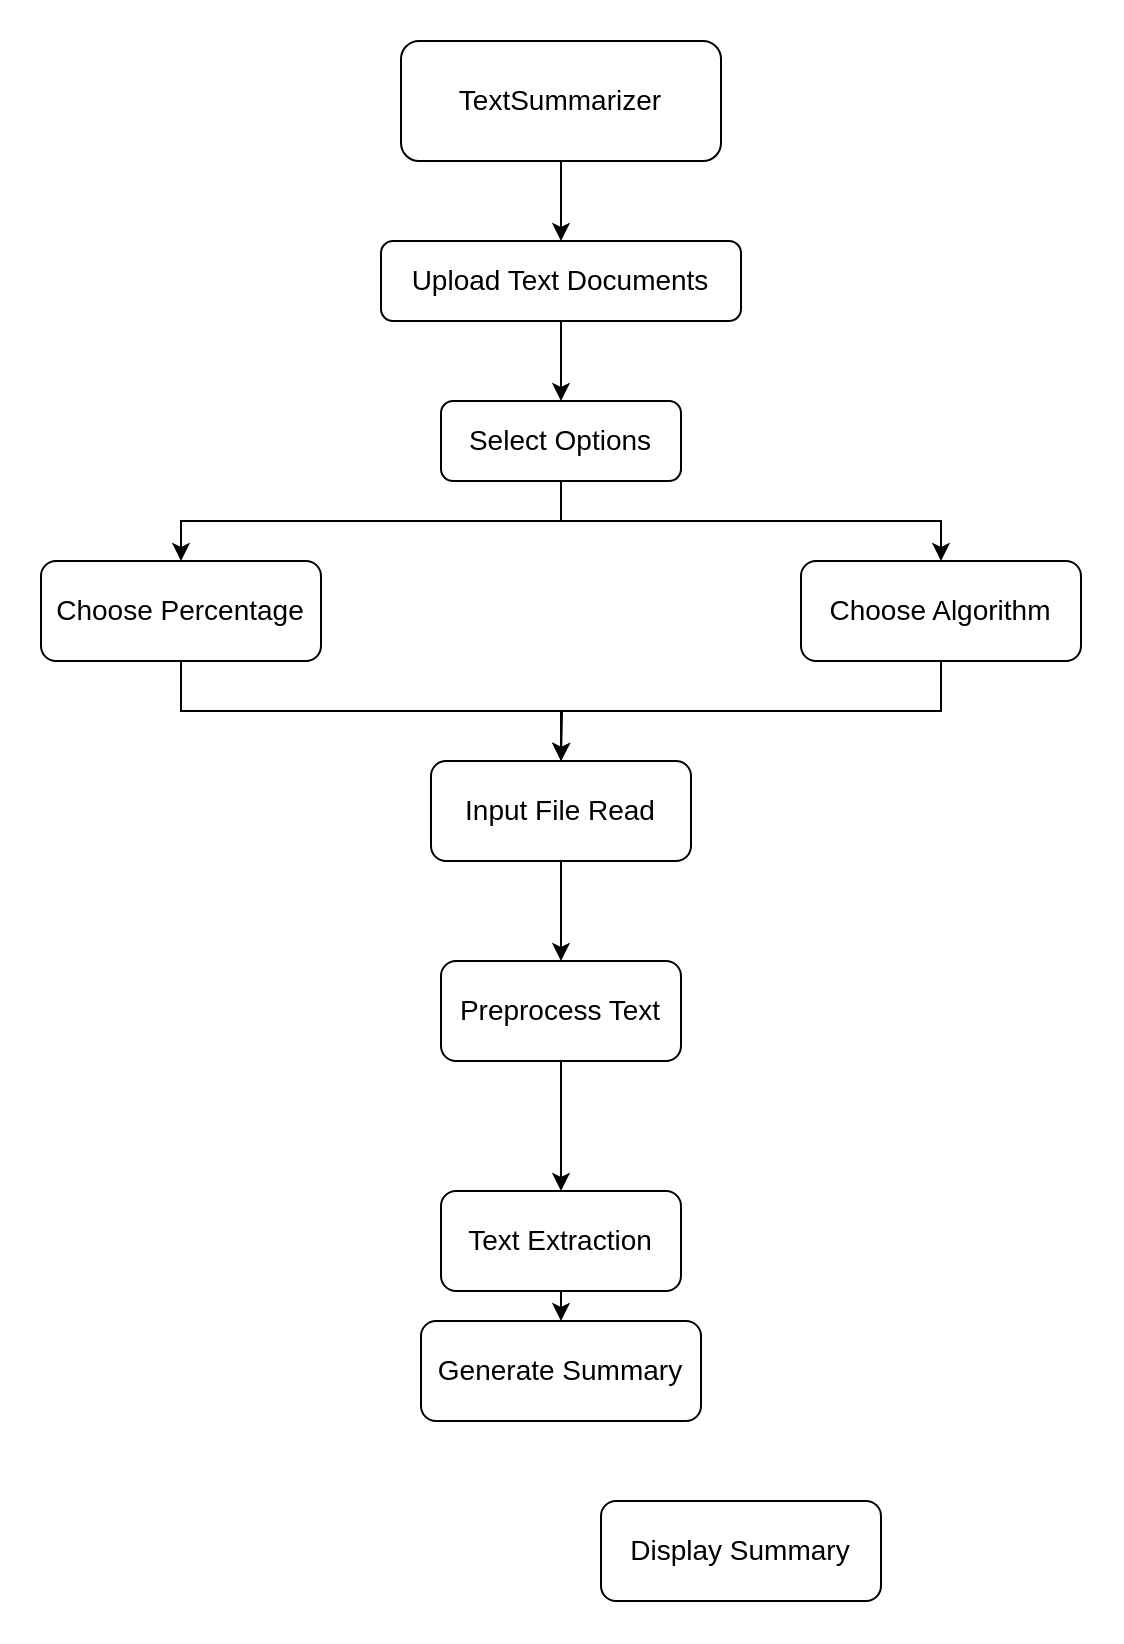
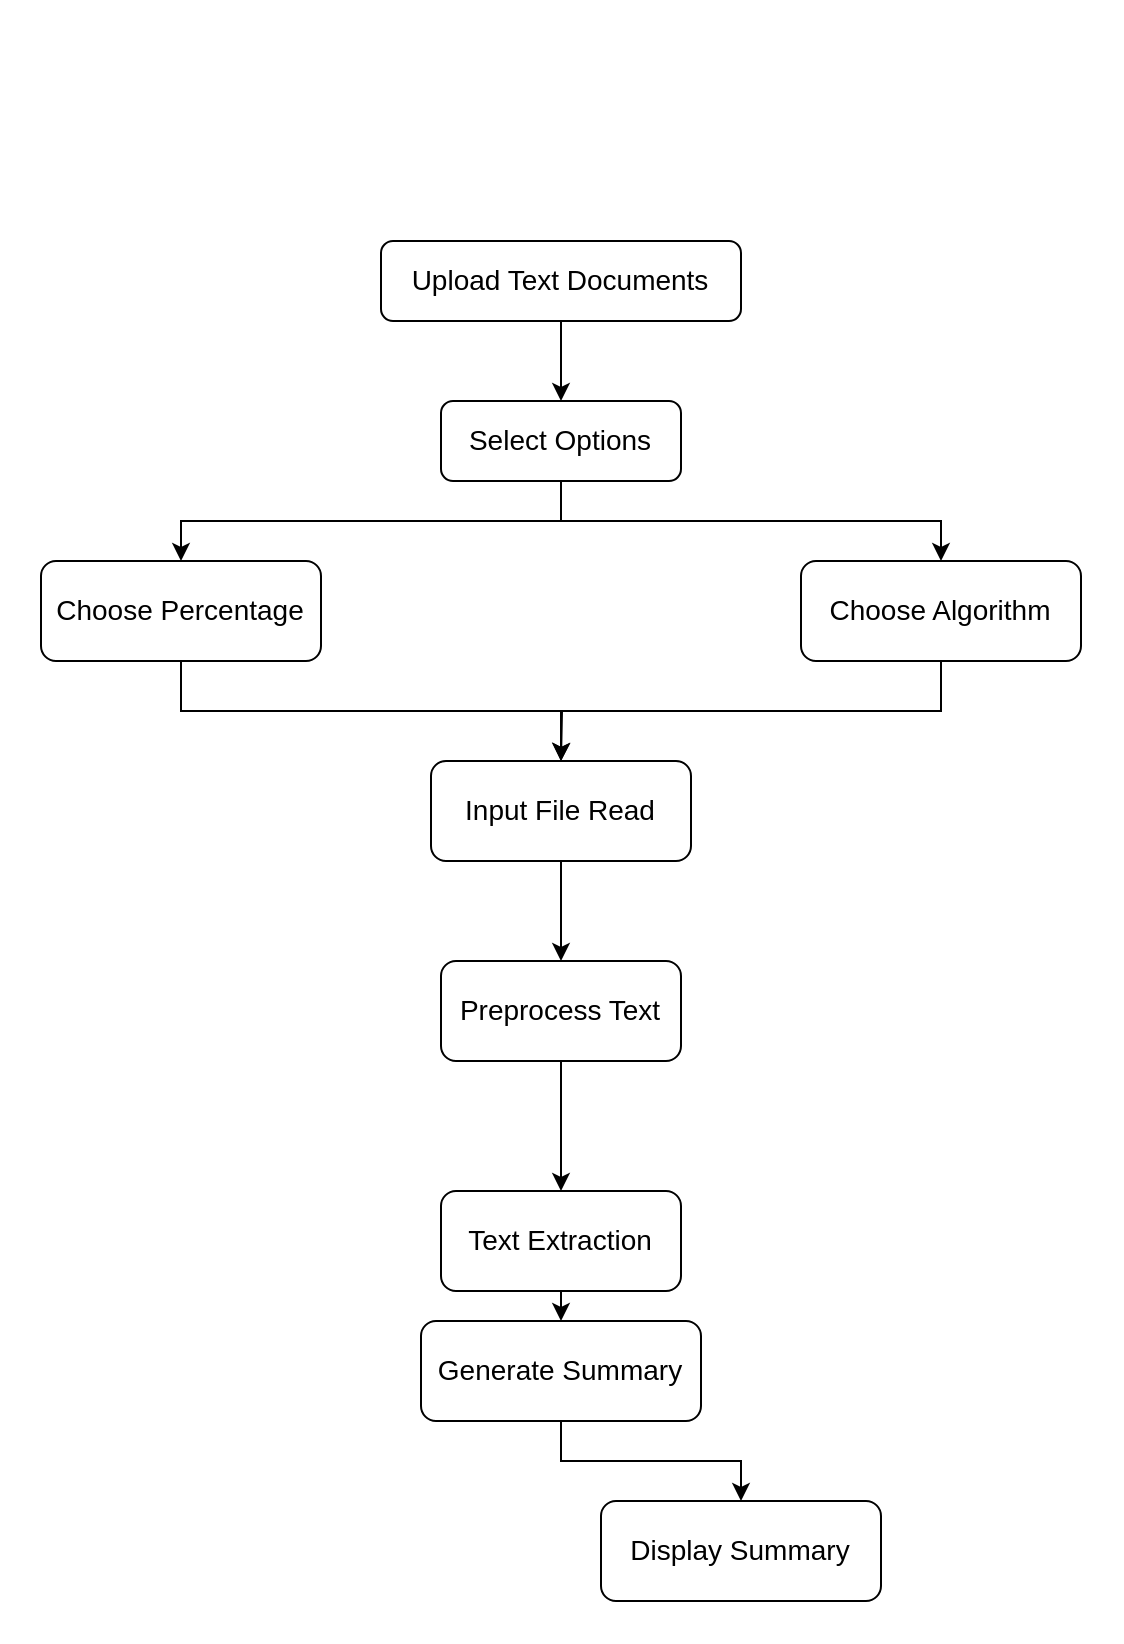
node "TextSummarizer": removed
edge "TextSummarizer" -> "Upload Text Documents": removed
edge "Generate Summary" -> "Display Summary": added
